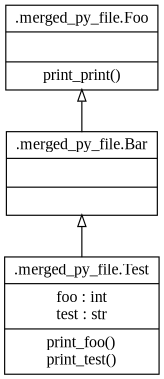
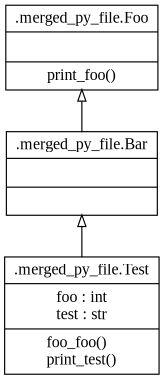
node ".merged_py_file.Foo": text "print_print()" -> "print_foo()"
node ".merged_py_file.Test": text "print_foo()" -> "foo_foo()"
